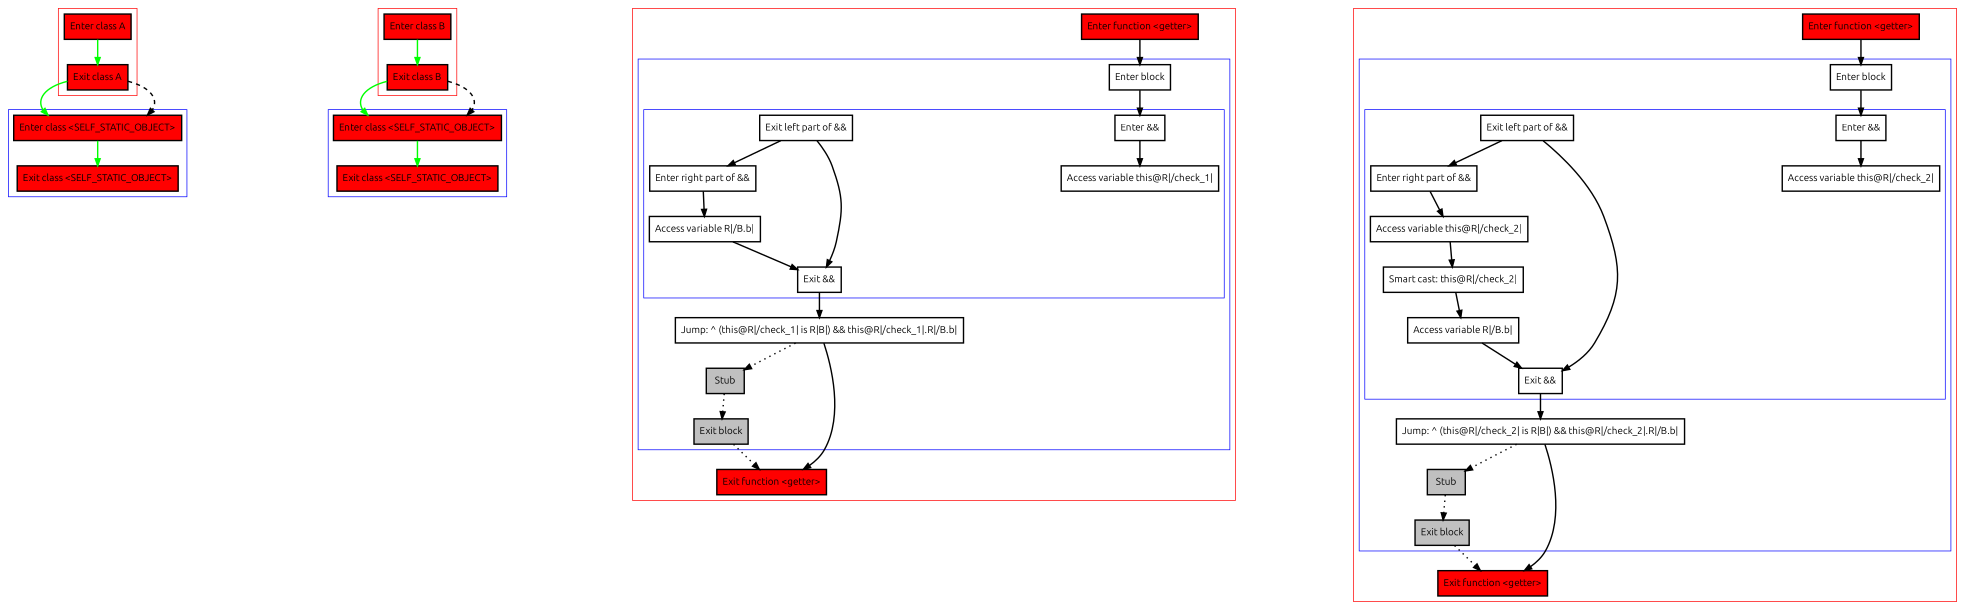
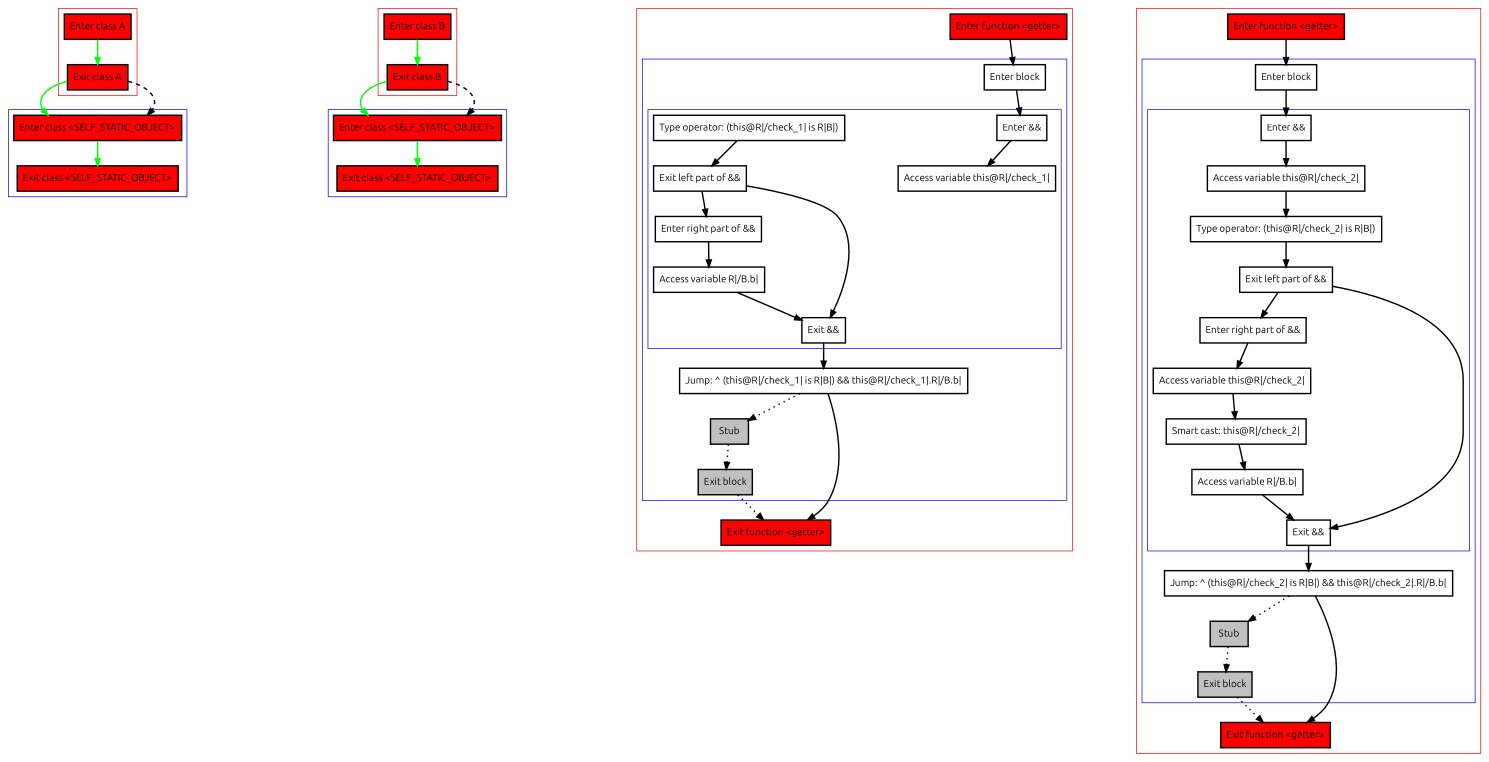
node "Type operator: (this@R|/check_1| is R|B|)": added
node "Type operator: (this@R|/check_2| is R|B|)": added
